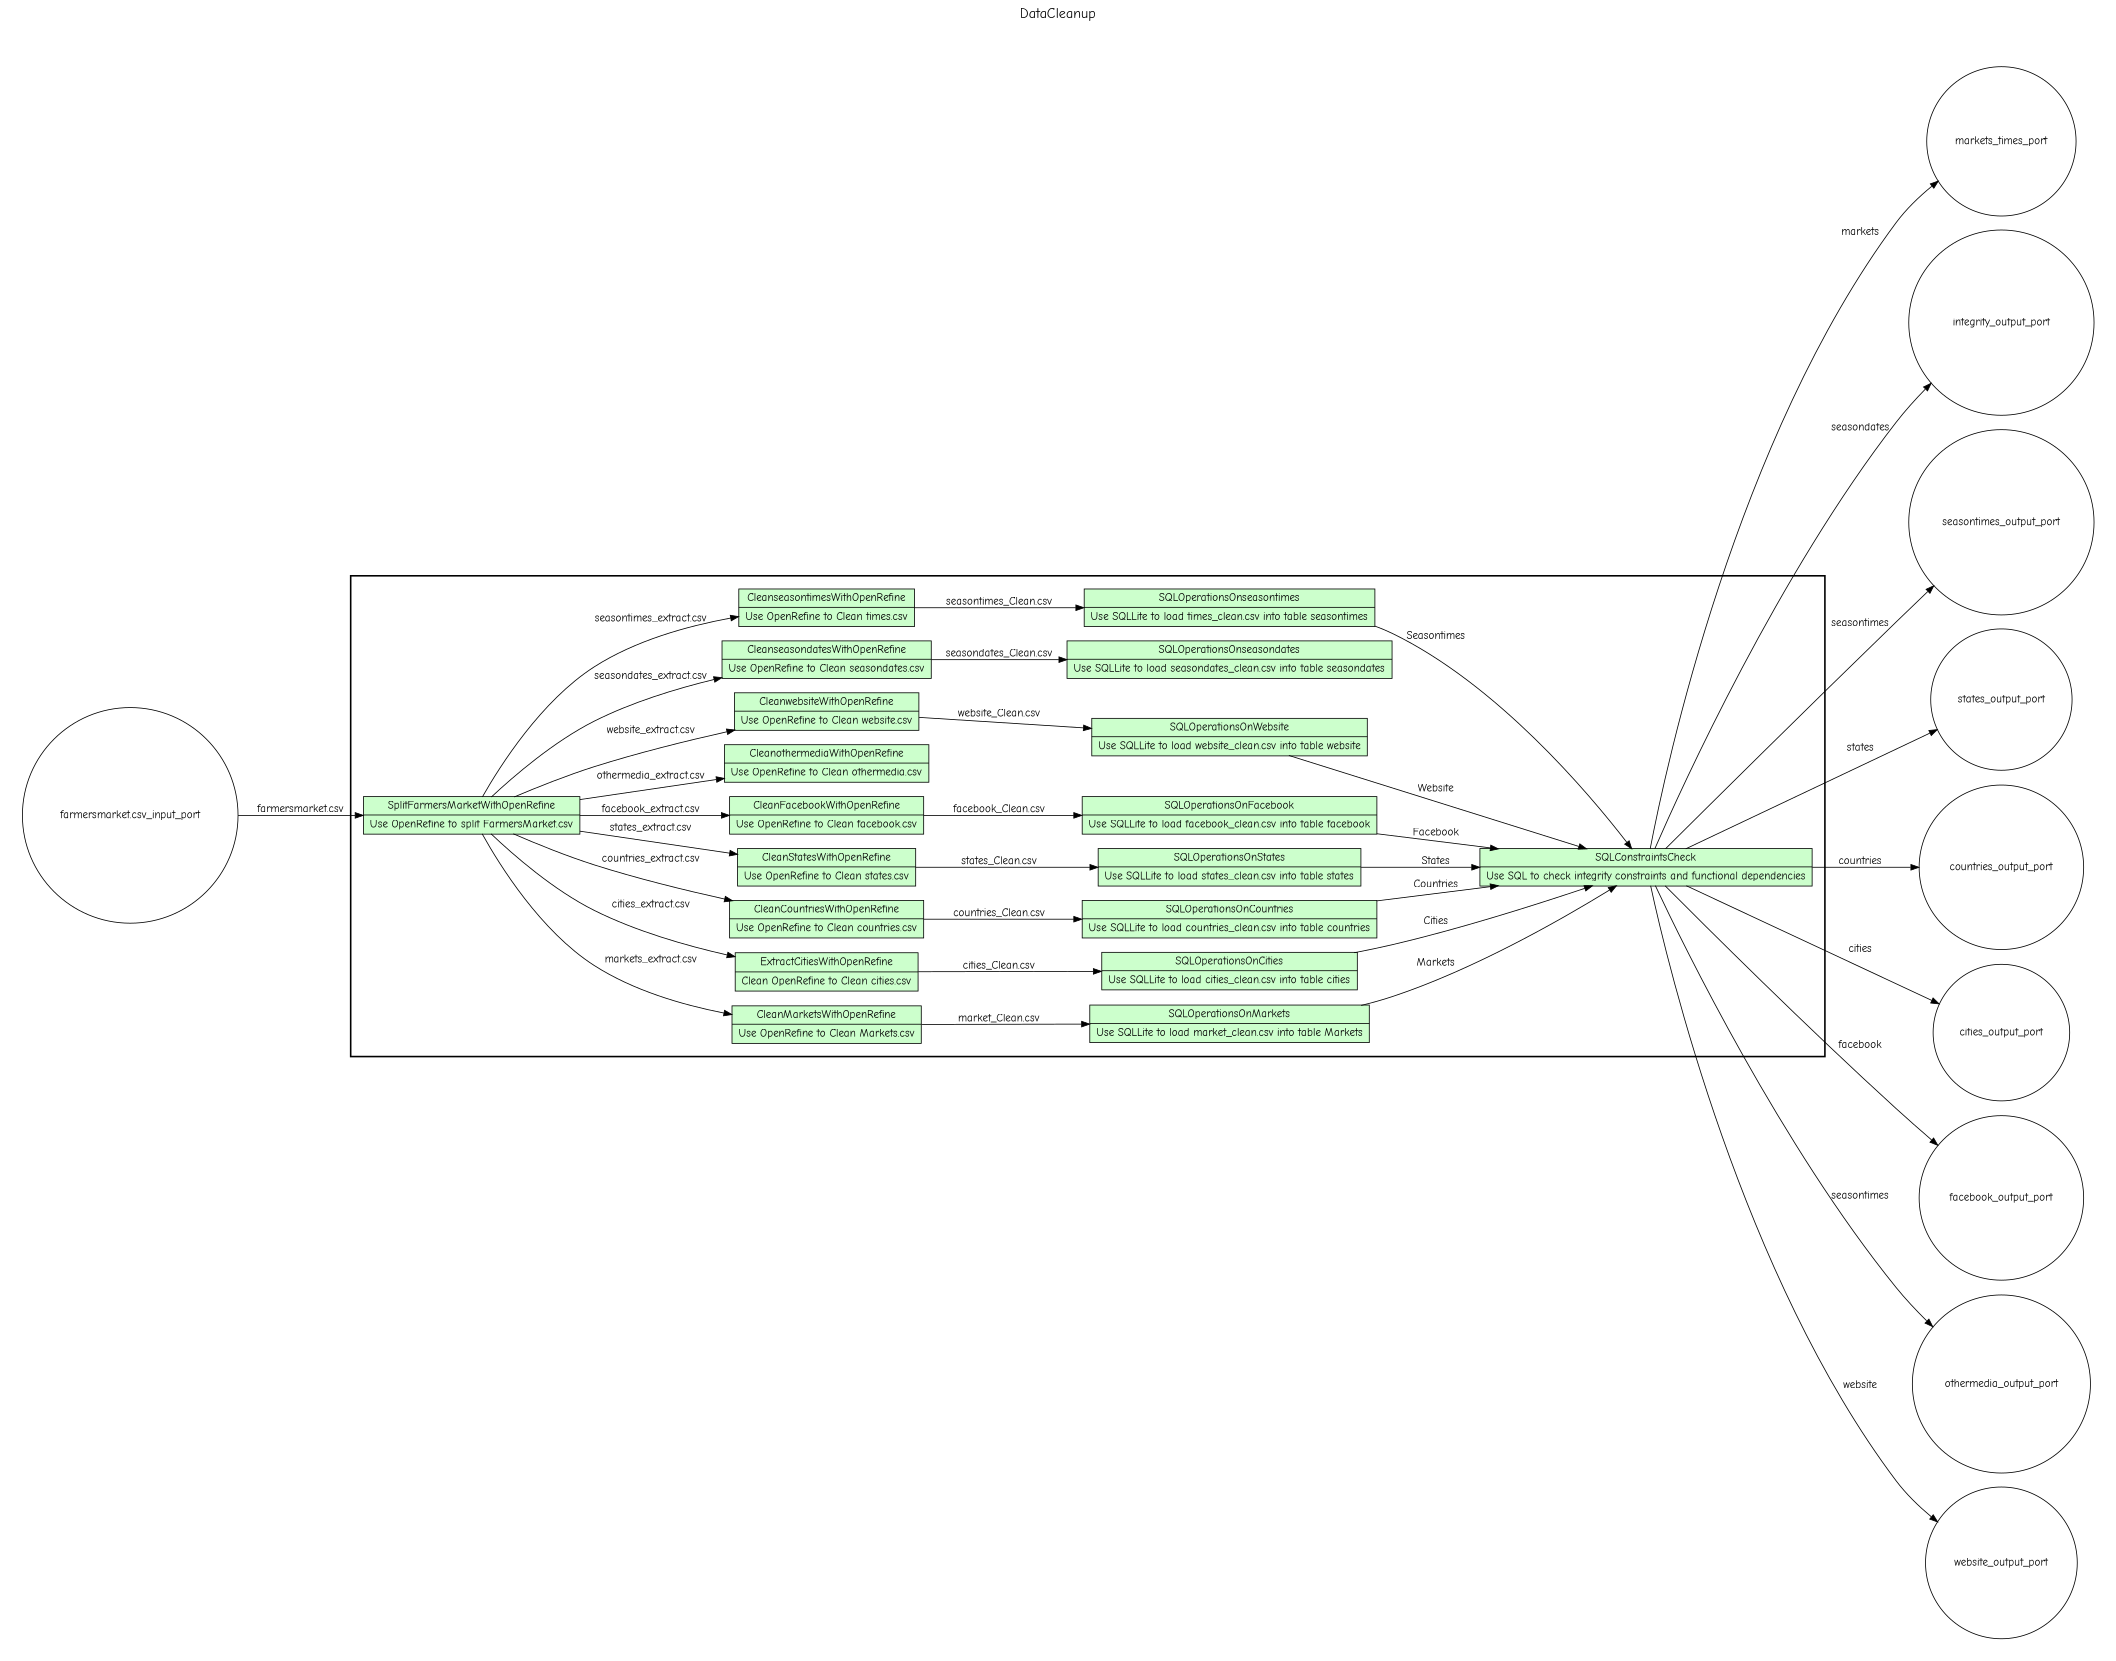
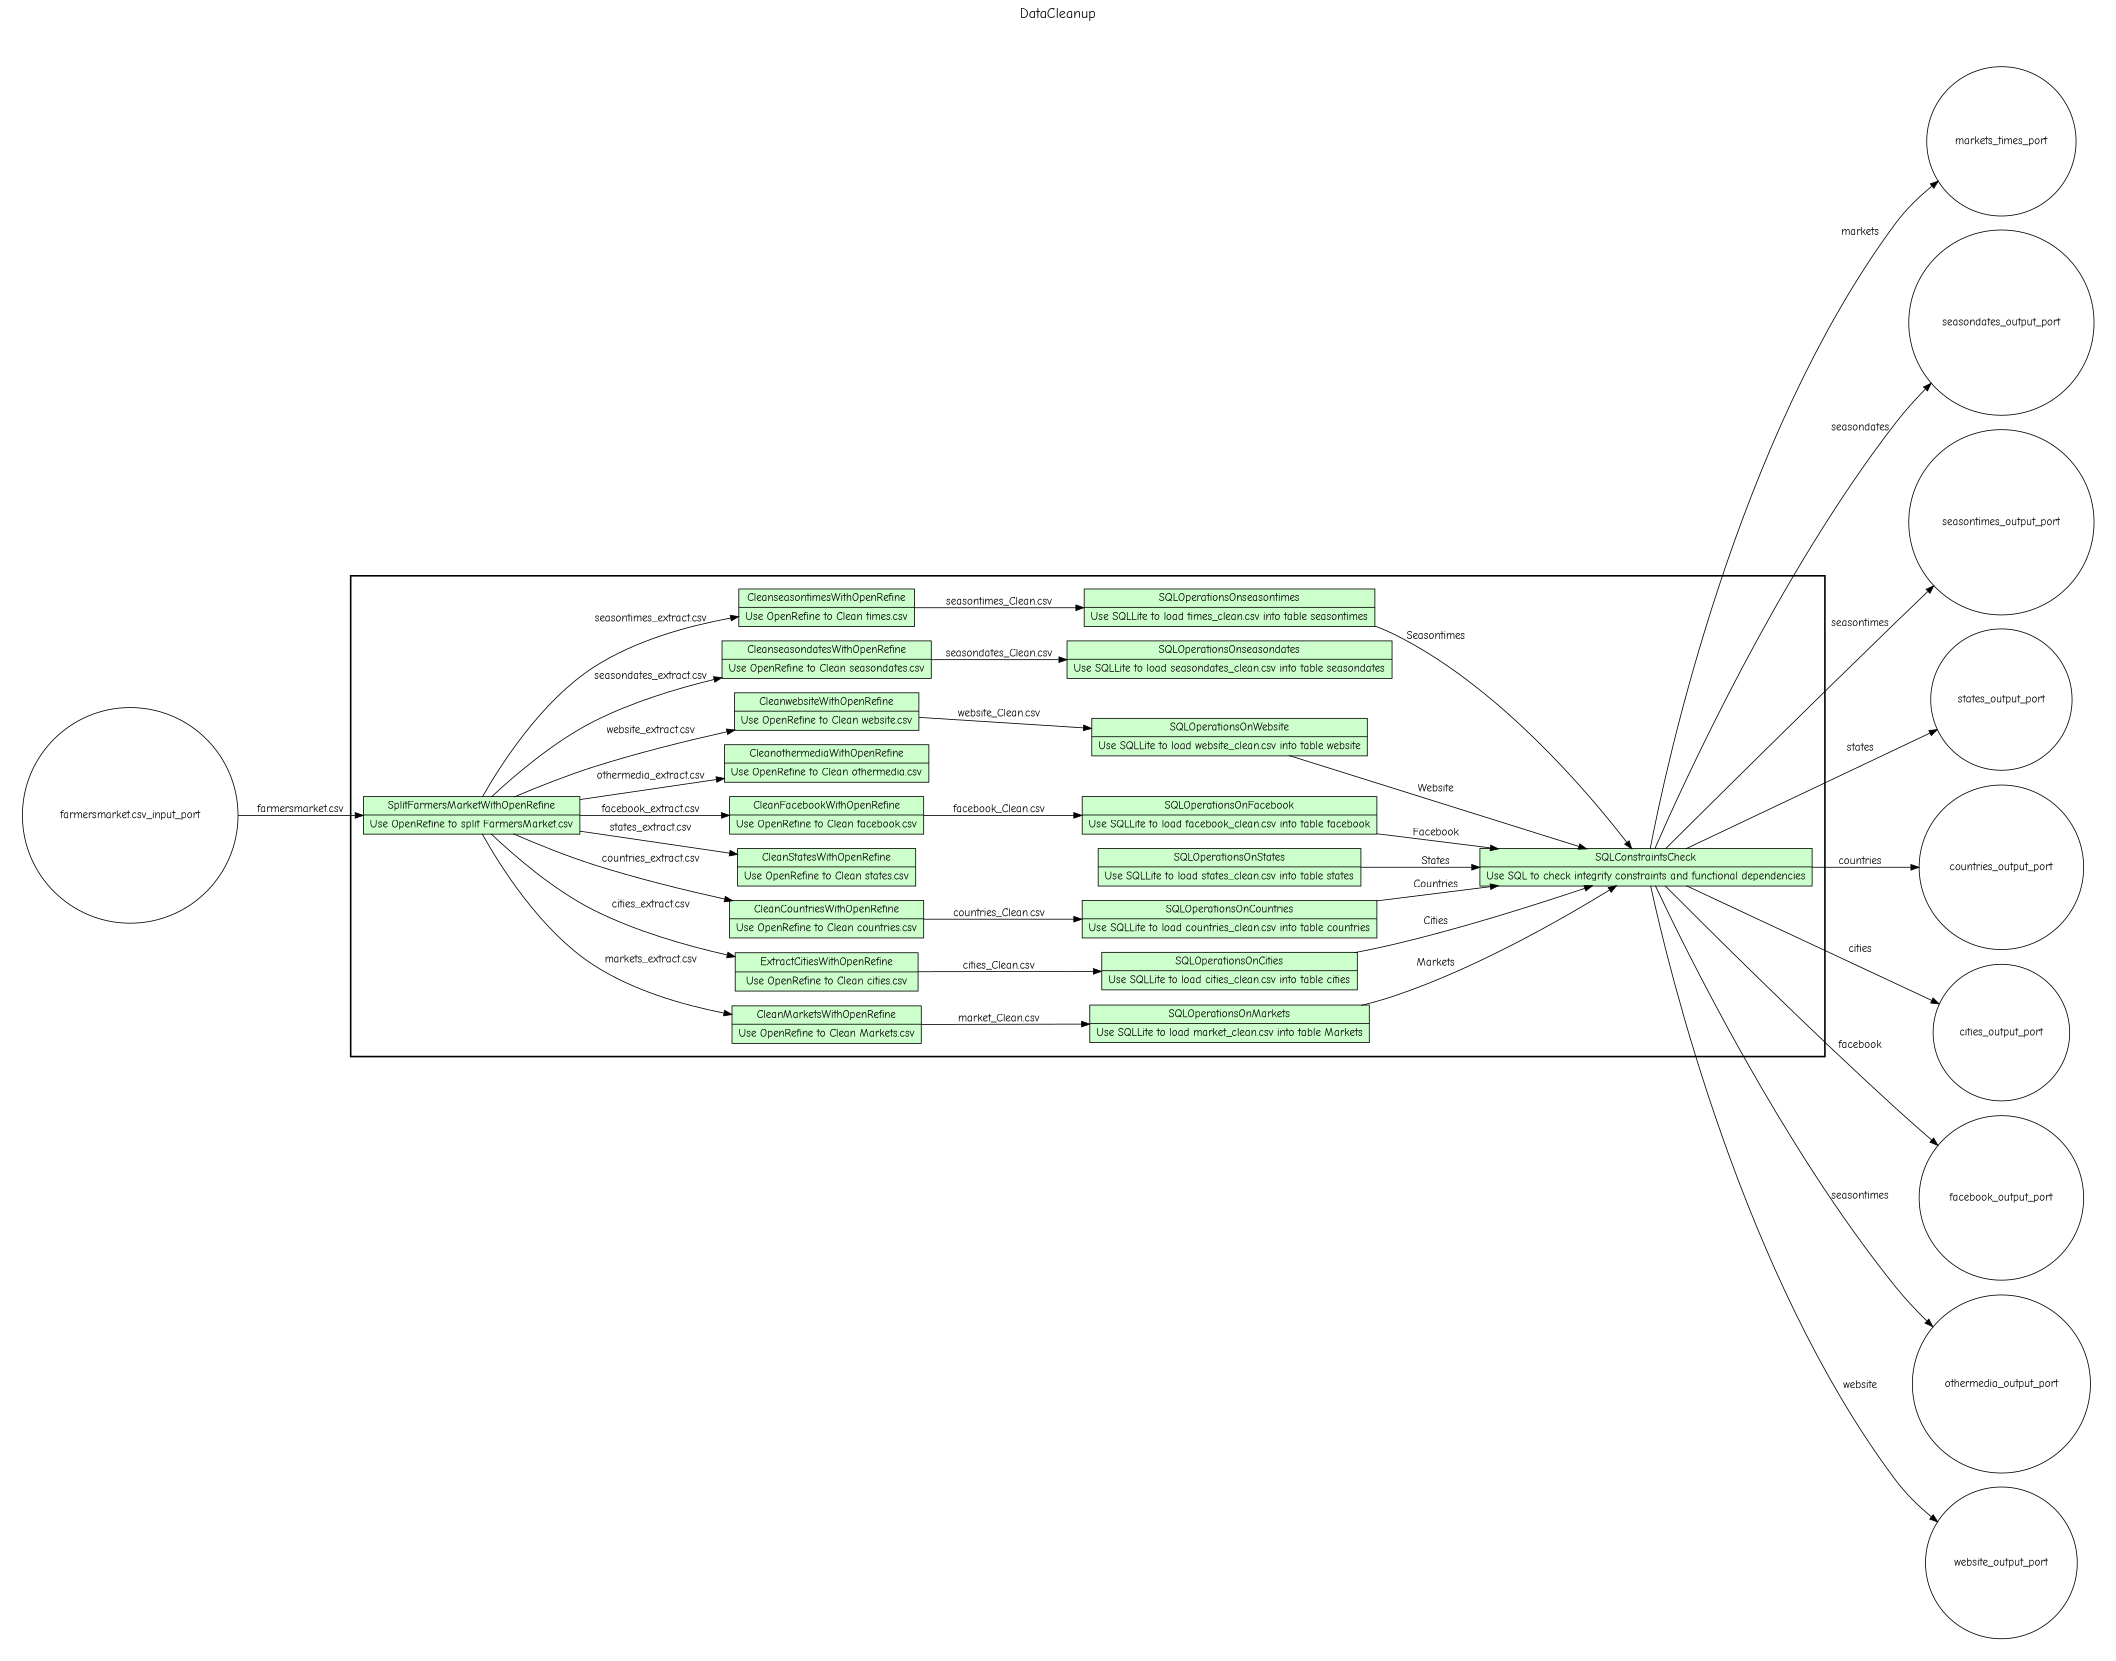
node "integrity_output_port": label "integrity_output_port" -> "seasondates_output_port"
edge "CleanStatesWithOpenRefine" -> "SQLOperationsOnStates": removed, label "states_Clean.csv"
node "ExtractCitiesWithOpenRefine": text "Clean OpenRefine to Clean cities.csv" -> "Use OpenRefine to Clean cities.csv"
